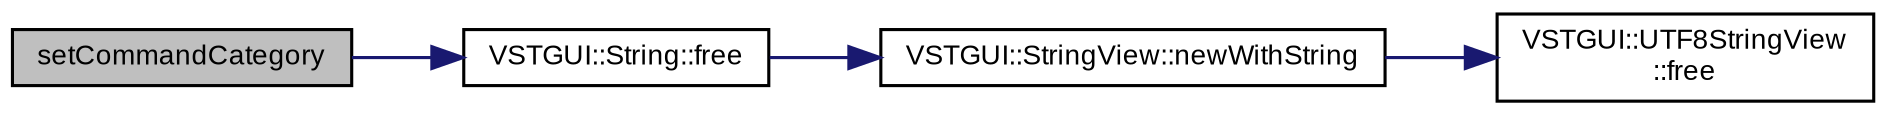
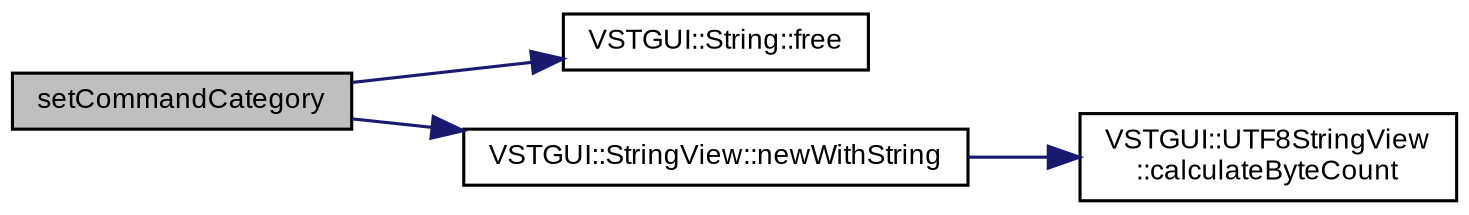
edge "VSTGUI::String::free" -> "VSTGUI::StringView::newWithString": now "setCommandCategory" -> "VSTGUI::StringView::newWithString"
node "VSTGUI::UTF8StringView ::free": label "VSTGUI::UTF8StringView ::free" -> "VSTGUI::UTF8StringView ::calculateByteCount"
